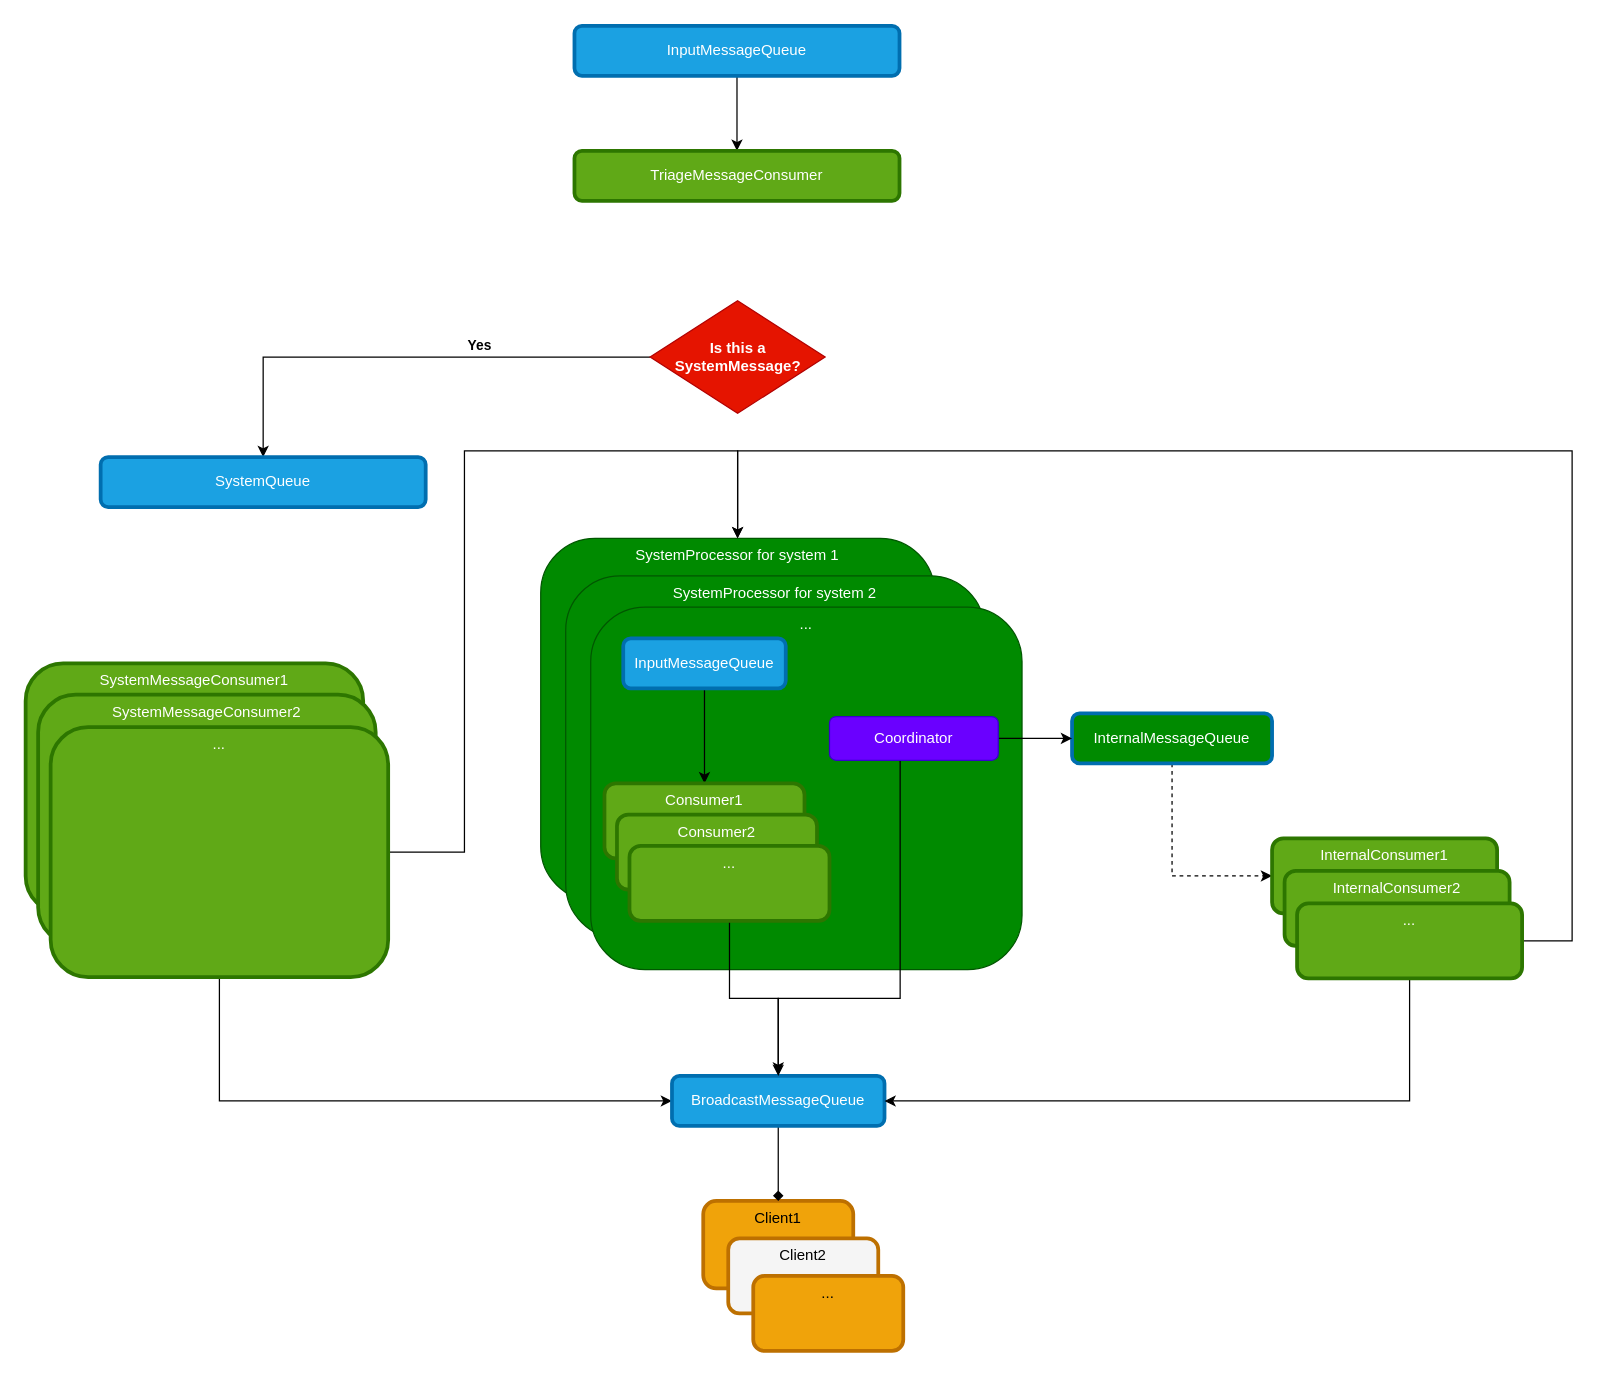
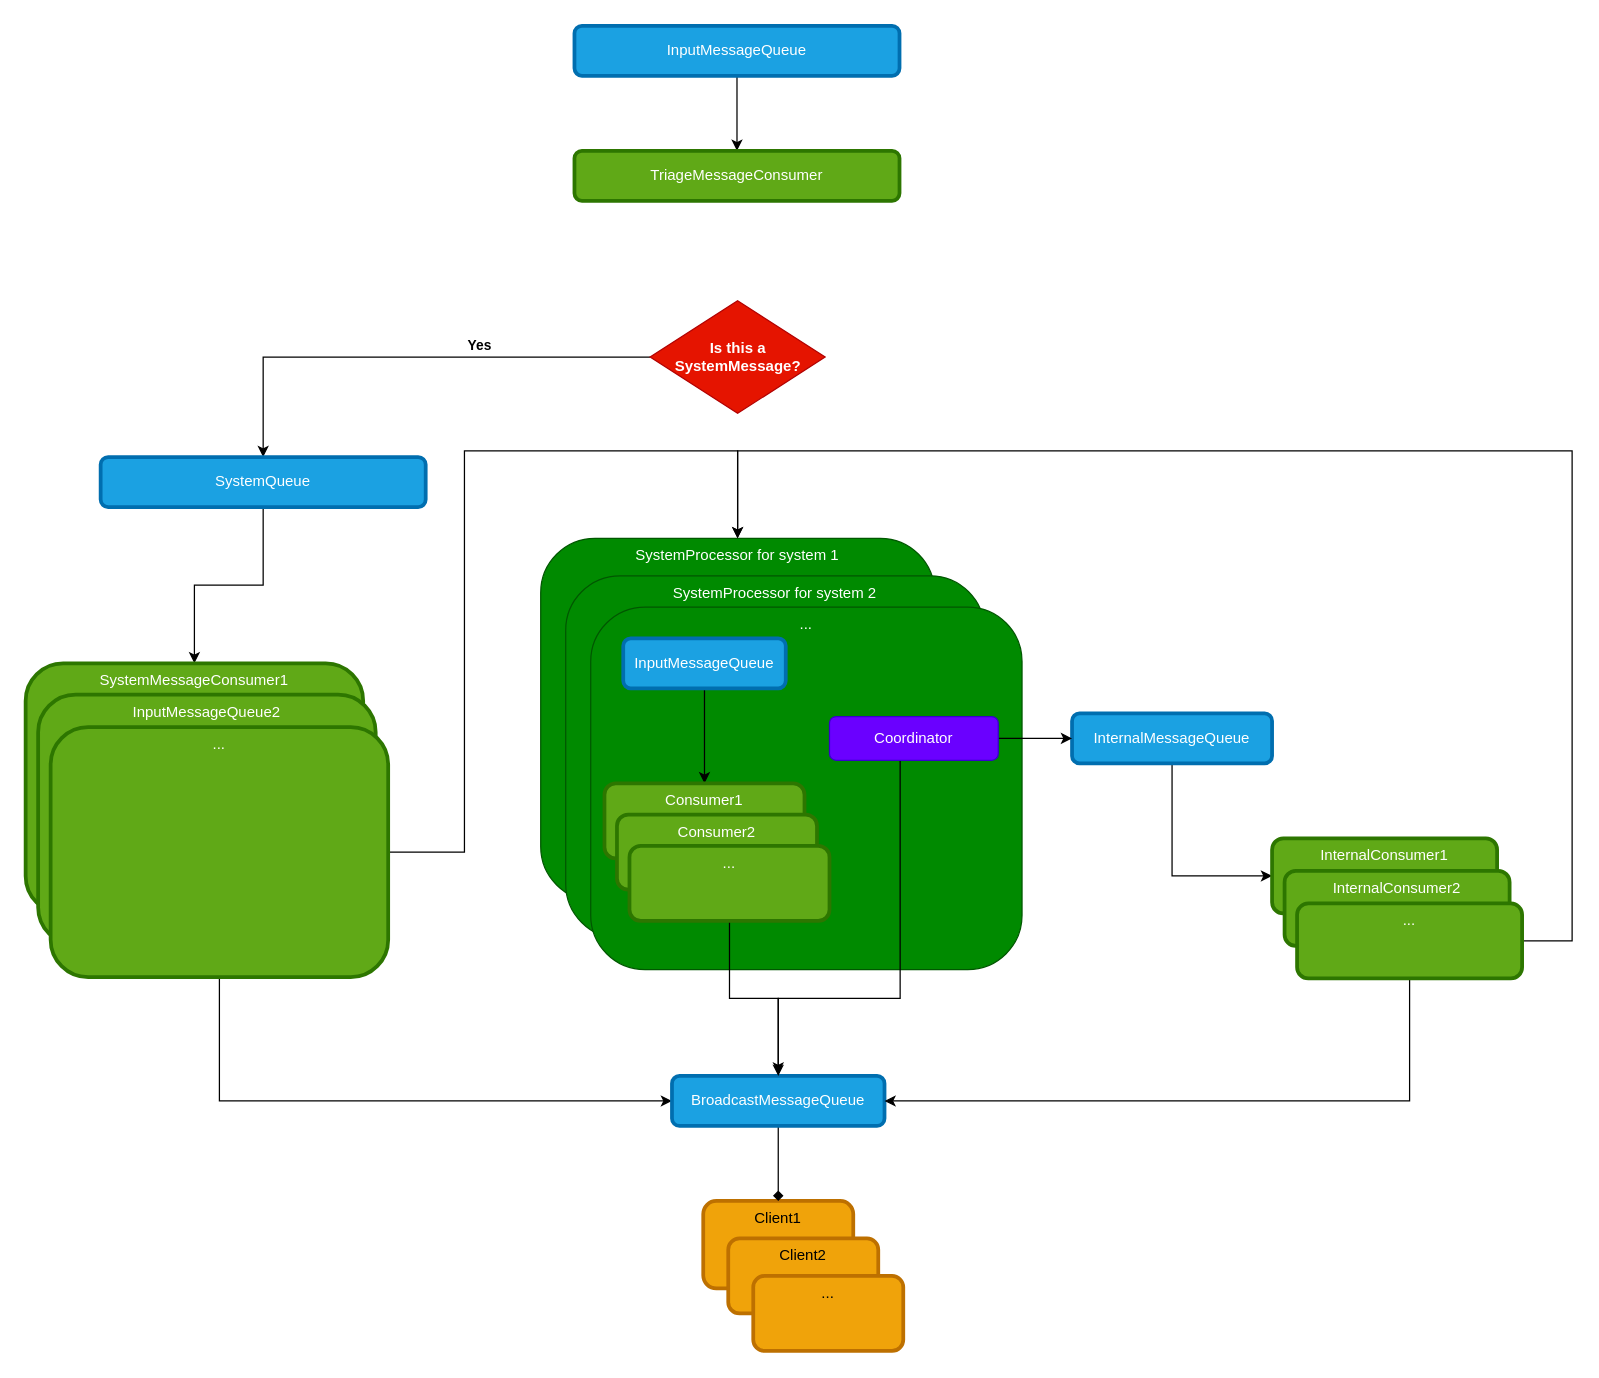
edge "SystemQueue" -> "SystemMessageConsumer1": added
node "SystemMessageConsumer2": label "SystemMessageConsumer2" -> "InputMessageQueue2"
node "InternalMessageQueue": fillcolor #008a00 -> #1ba1e2
edge "InternalMessageQueue" -> "InternalConsumer1": style dashed -> solid
node "Client2": fillcolor #f5f5f5 -> #f0a30a
